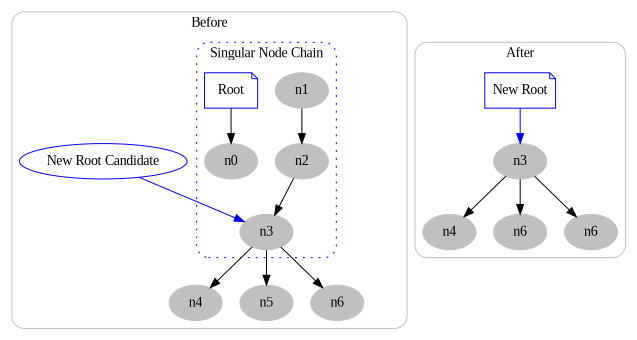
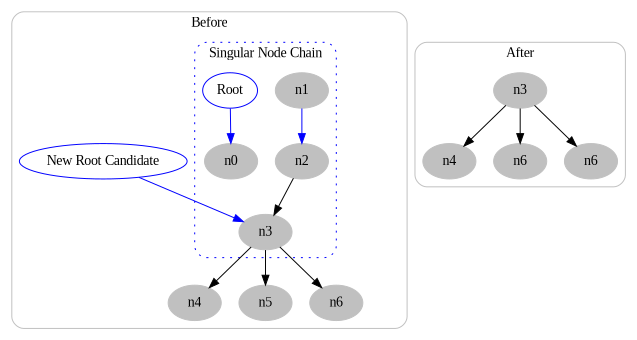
node "Root": shape note -> ellipse
node "New Root": removed
edge "Root" -> "n0": color black -> blue
edge "n1" -> "n2": color black -> blue
